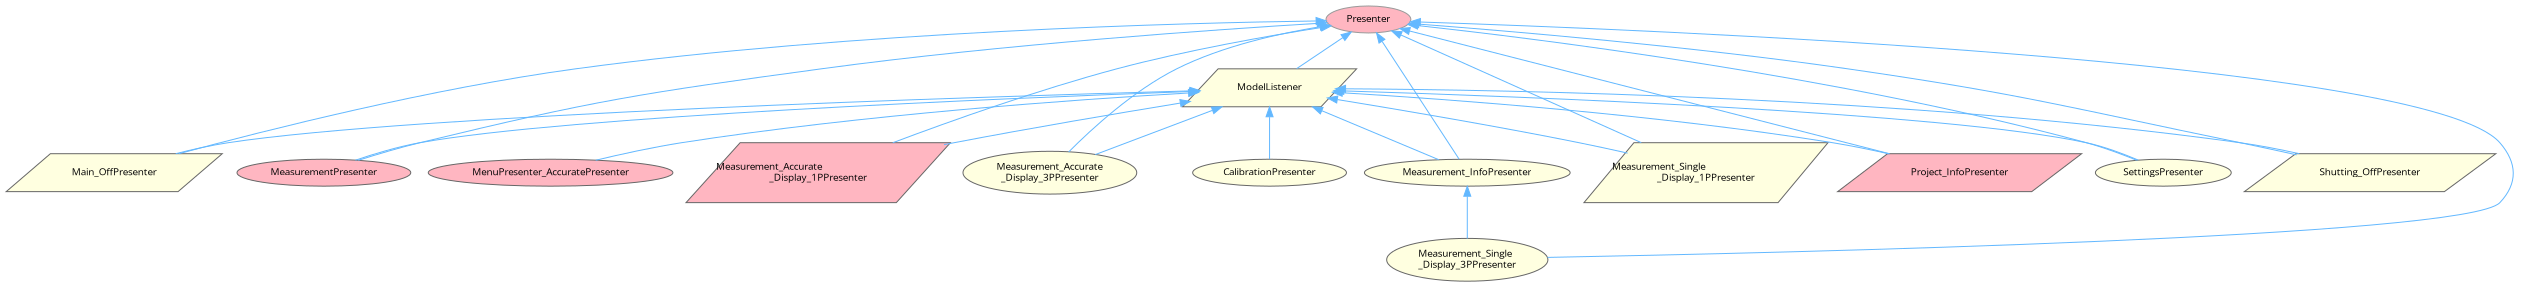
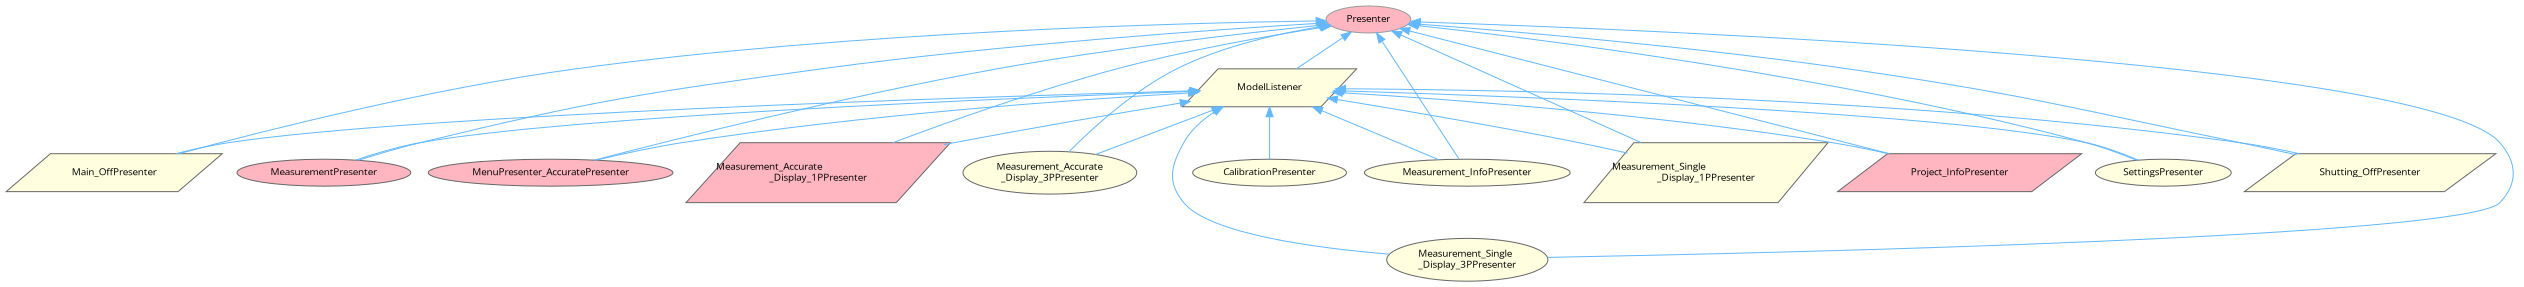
edge "MenuPresenter_AccuratePresenter" -> "Presenter": added
edge "Measurement_Single _Display_3PPresenter" -> "Measurement_InfoPresenter": now "Measurement_Single _Display_3PPresenter" -> "ModelListener"
